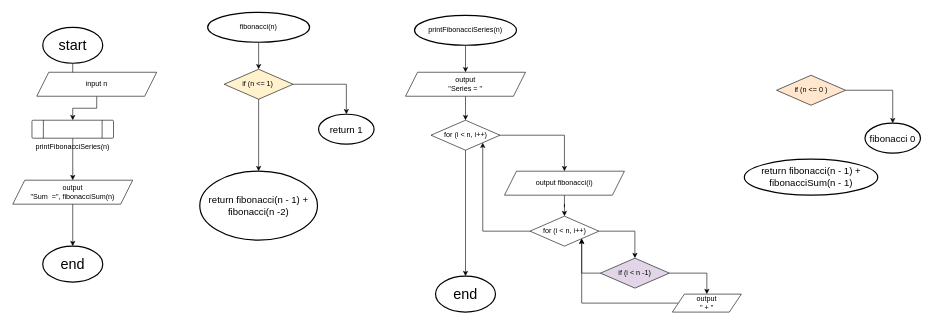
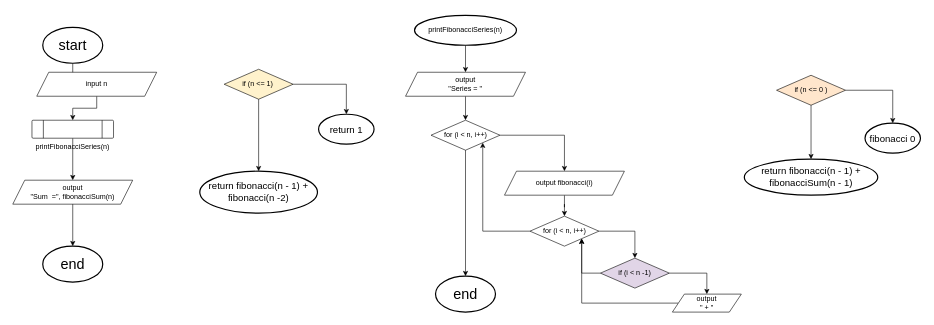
node "fibonacci(n)": removed
edge "fibonacci(n)" -> "if (n <= 1)": removed
edge "if (n <= 0 )" -> "return fibonacci(n - 1) + fibonacciSum(n - 1)": added
node "return fibonacci(n - 1) + fibonacci(n -2)": size 118x69 -> 118x42
